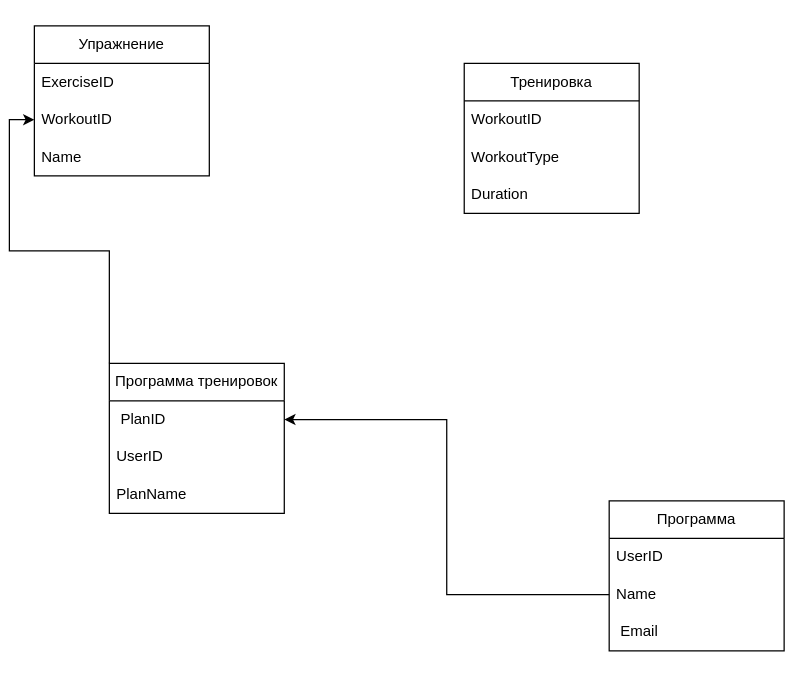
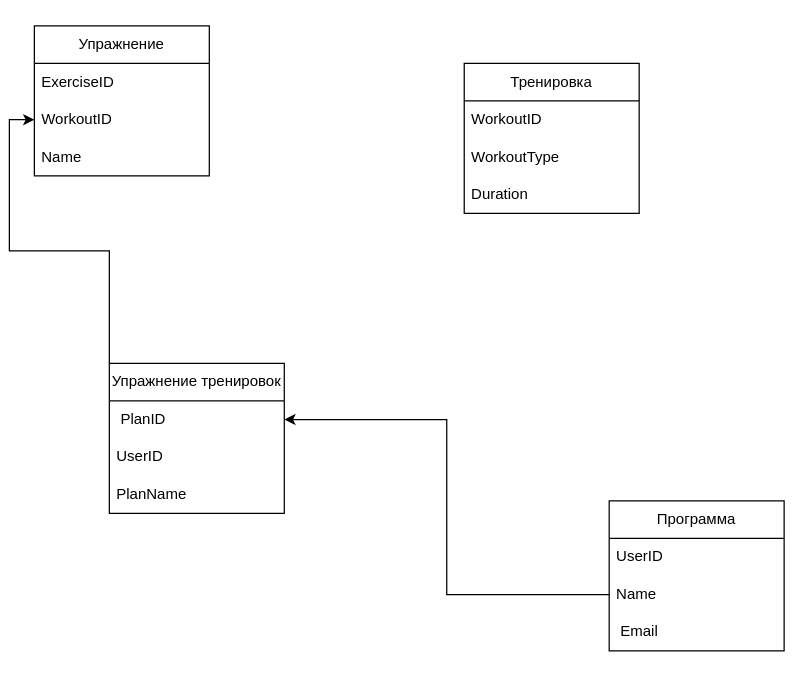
node "Программа тренировок": label "Программа тренировок" -> "Упражнение тренировок"
